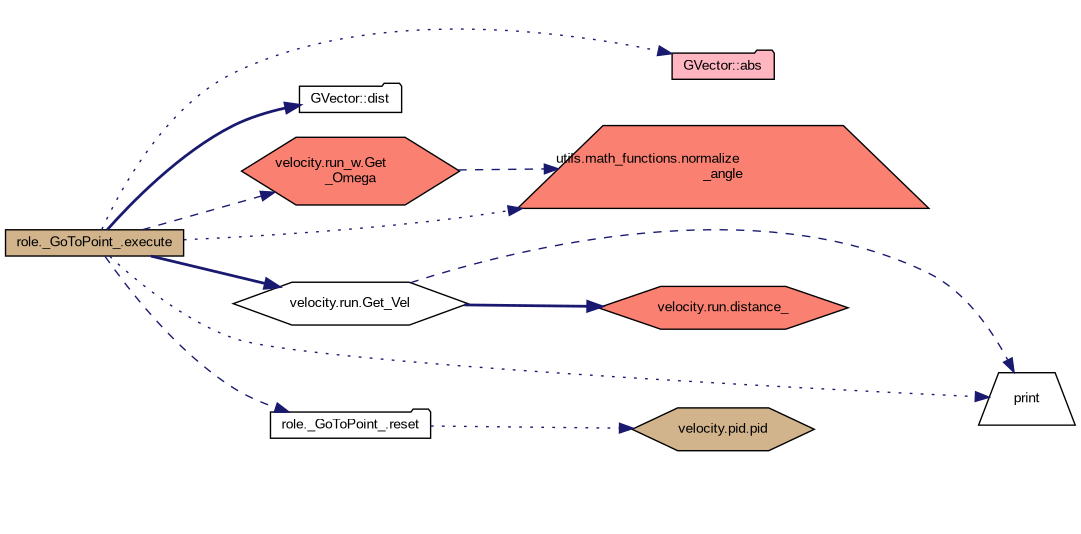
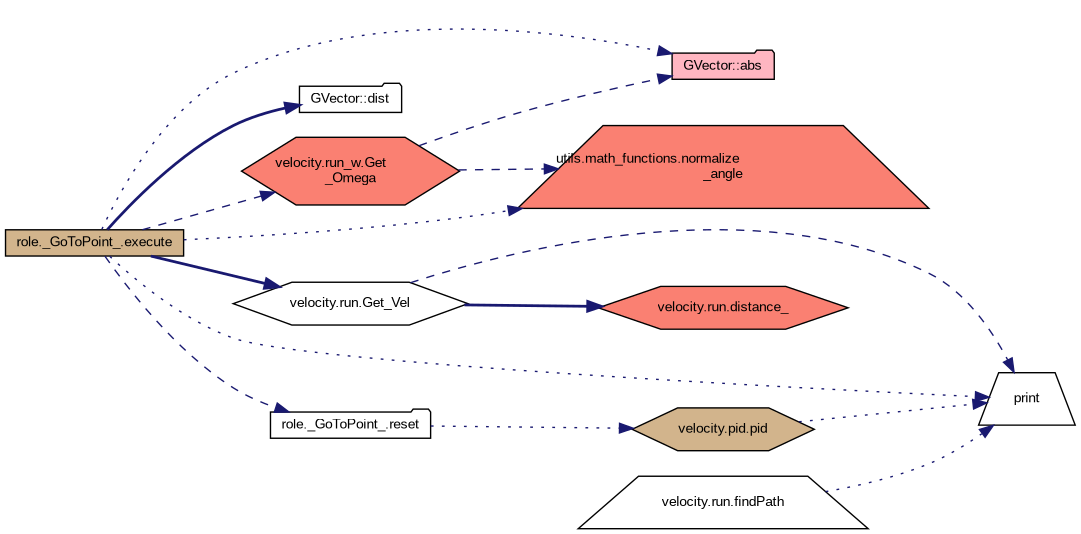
edge "velocity.run_w.Get _Omega" -> "GVector::abs": added
edge "velocity.pid.pid" -> "print": added
node "velocity.run.findPath": added
